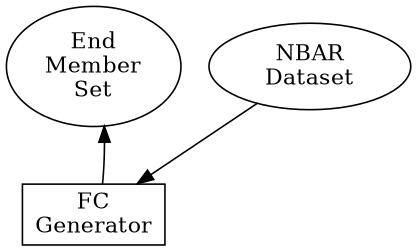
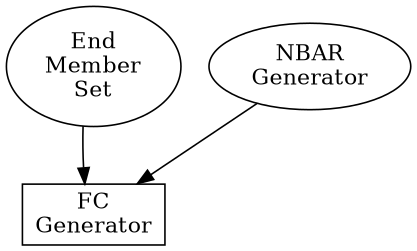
node "NBAR Dataset": label "NBAR Dataset" -> "NBAR Generator"
edge "FC Generator" -> "End Member Set": reversed
